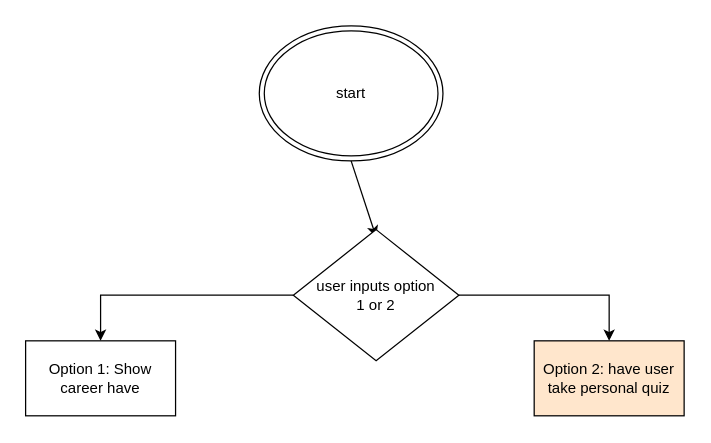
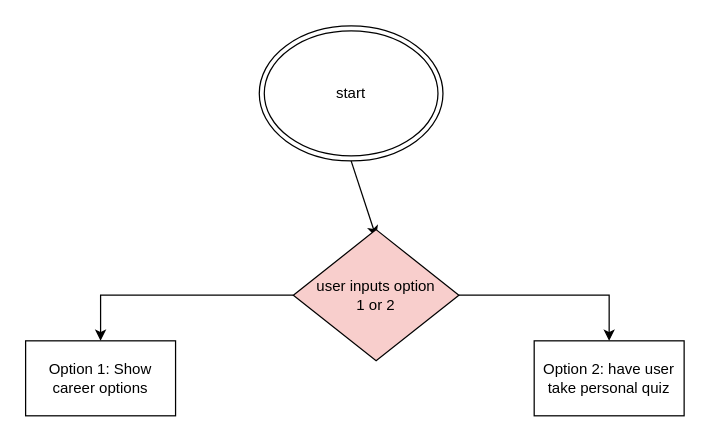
node "user inputs option 1 or 2": fillcolor #ffffff -> #f8cecc
node "Option 1: Show career have": label "Option 1: Show career have" -> "Option 1: Show career options"
node "Option 2: have user take personal quiz": fillcolor #ffe6cc -> #ffffff
